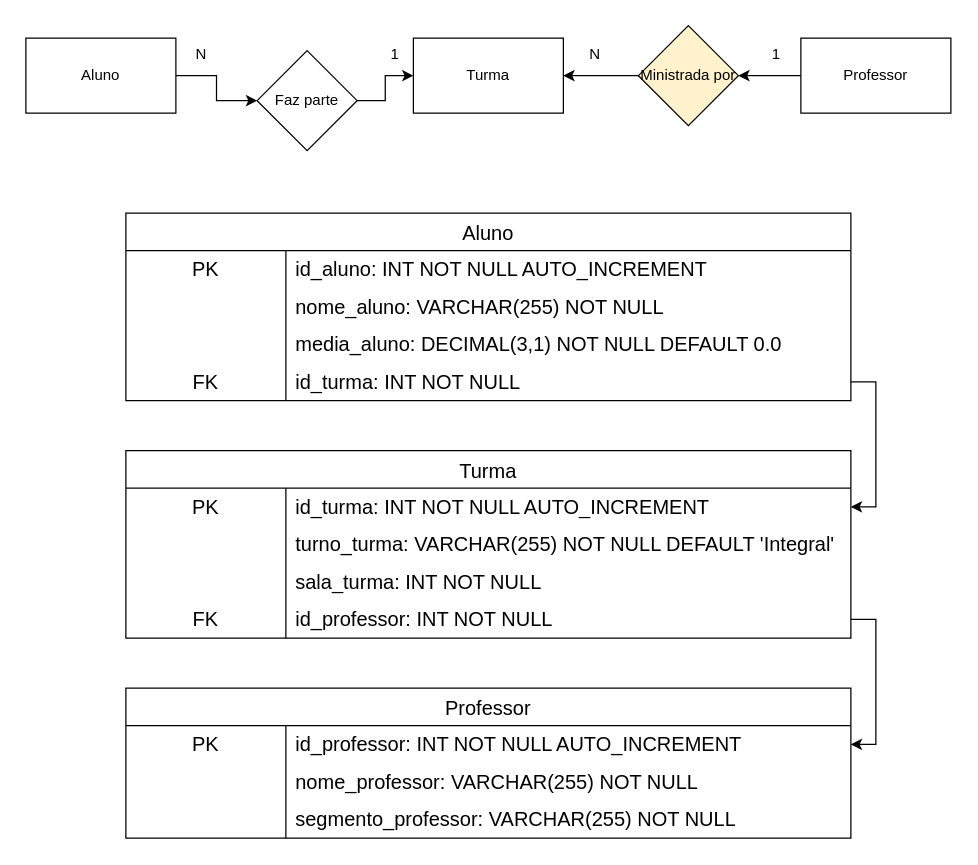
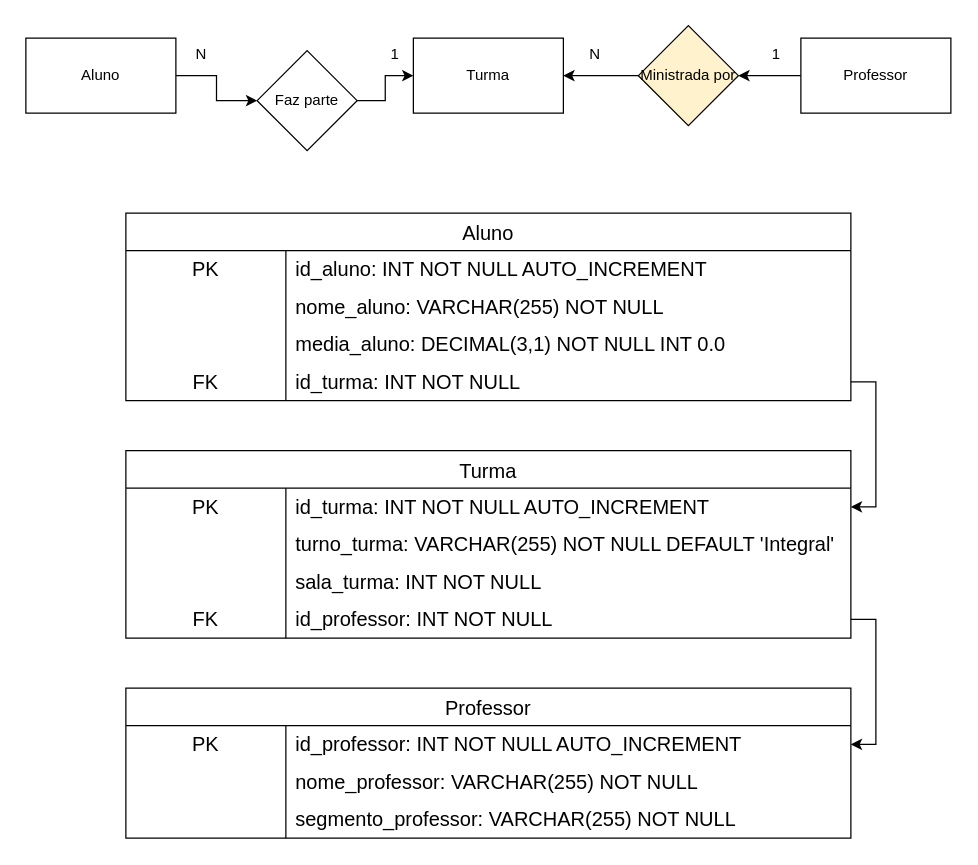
node "media_aluno: DECIMAL(3,1) NOT NULL DEFAULT 0.0": label "media_aluno: DECIMAL(3,1) NOT NULL DEFAULT 0.0" -> "media_aluno: DECIMAL(3,1) NOT NULL INT 0.0"
